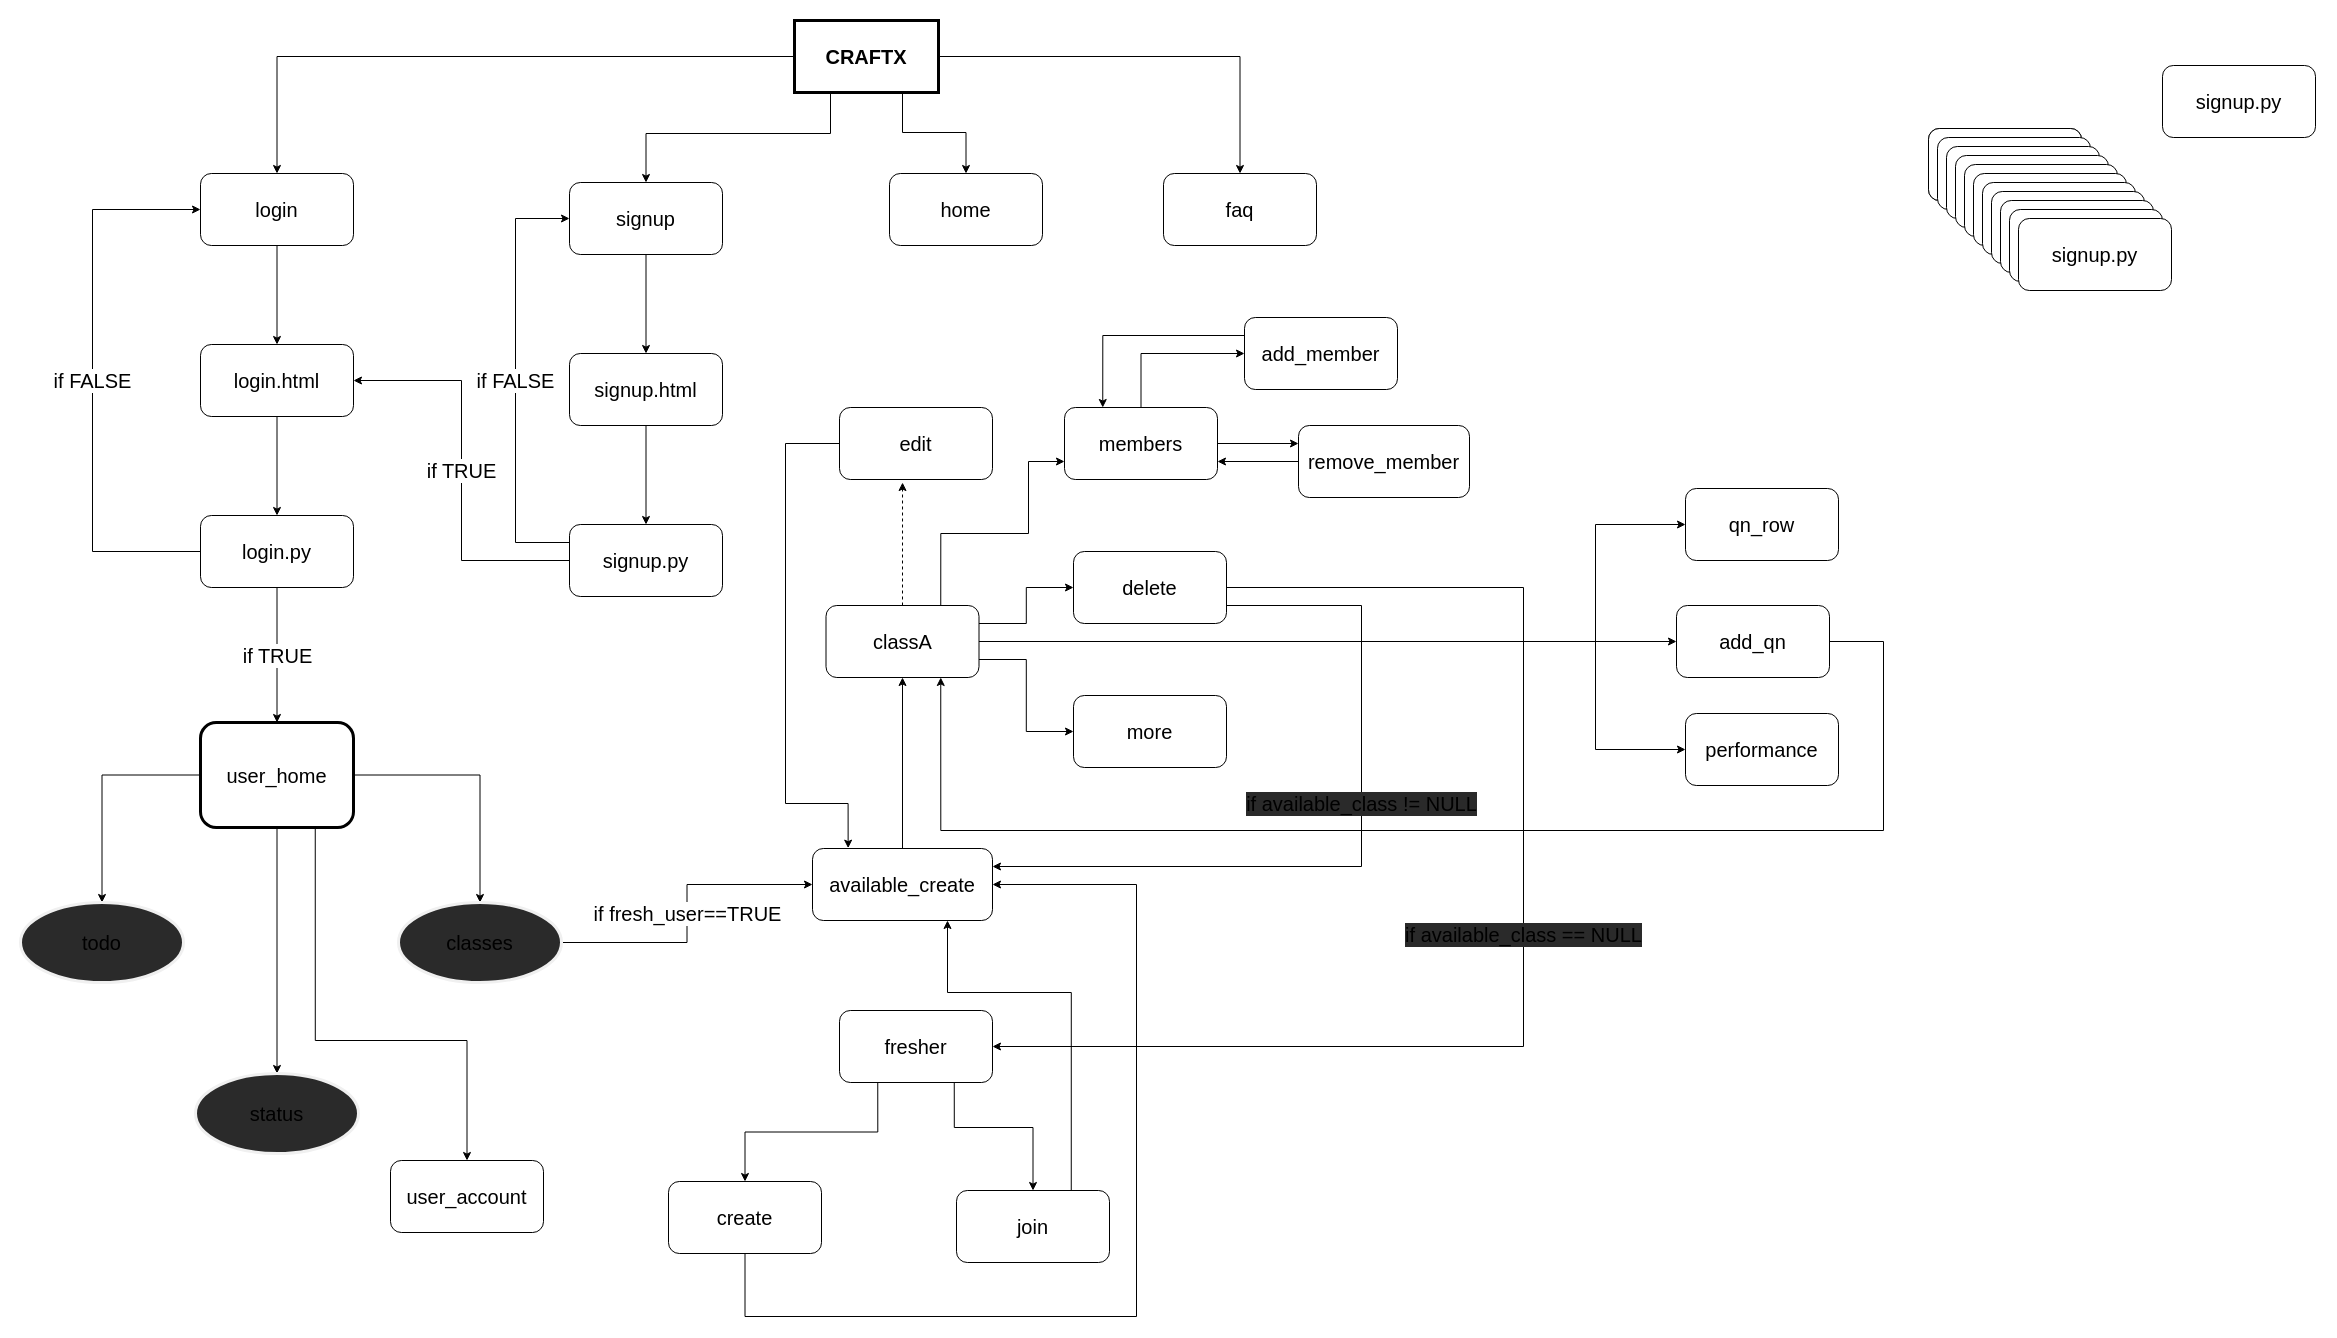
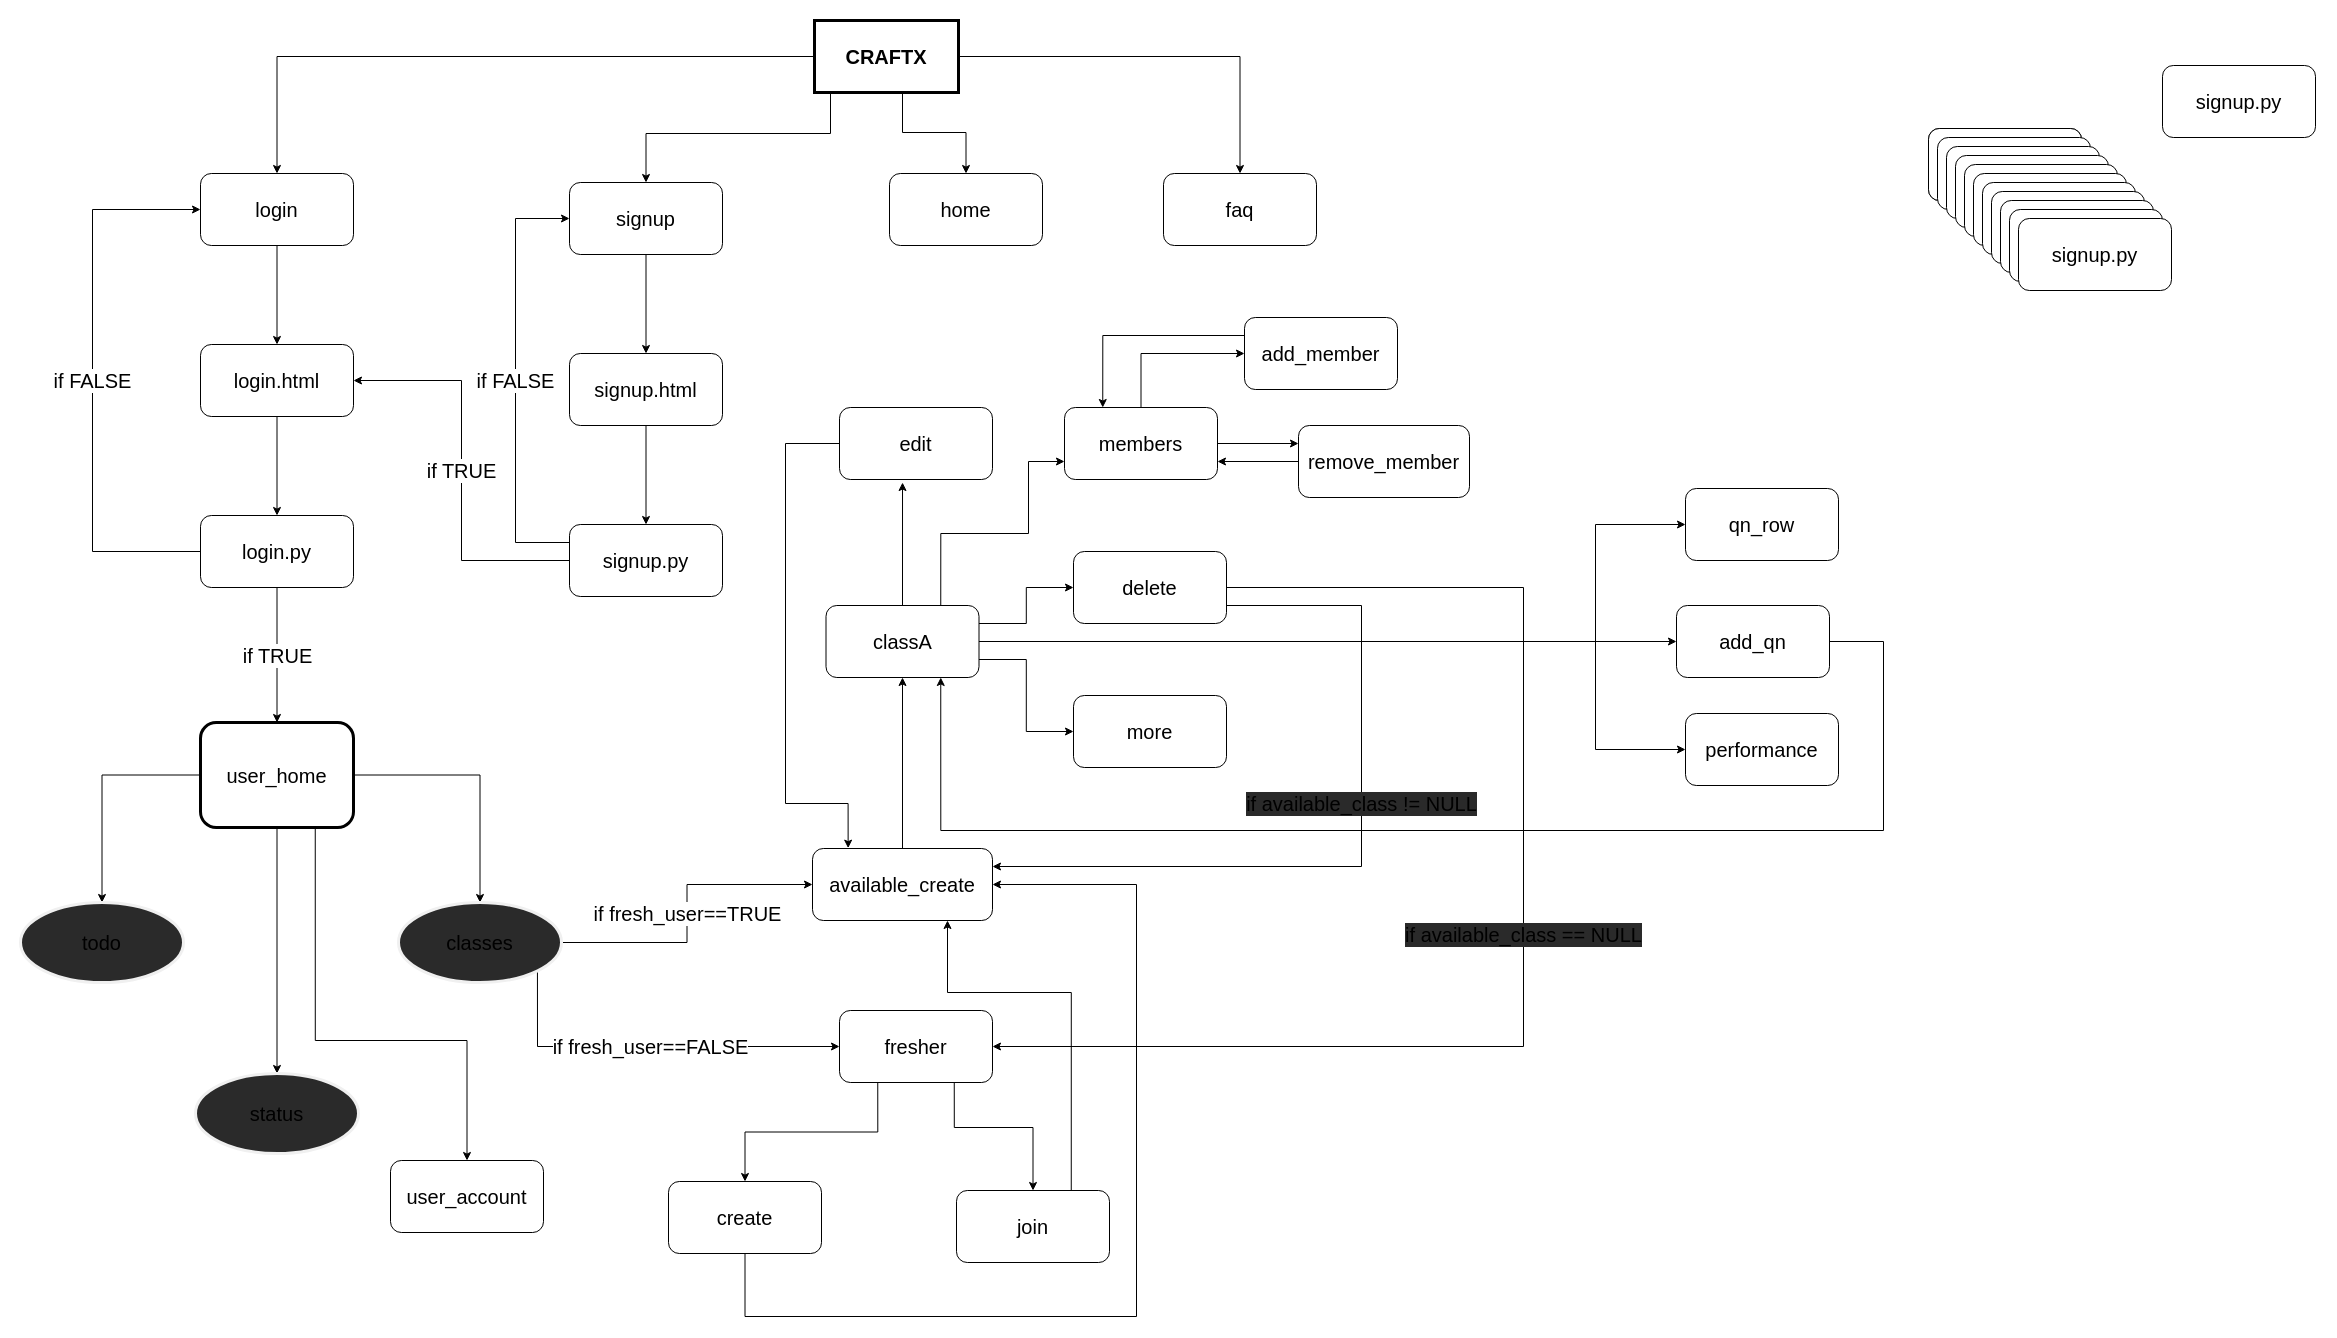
node "CRAFTX": moved (867, 57) -> (887, 57)
edge "classA" -> "edit": style dashed -> solid
edge "classes" -> "fresher": added, label "if fresh_user==FALSE"
